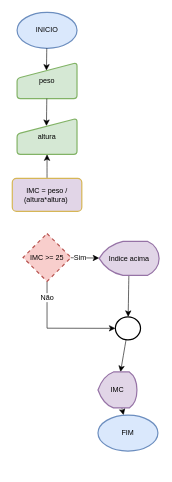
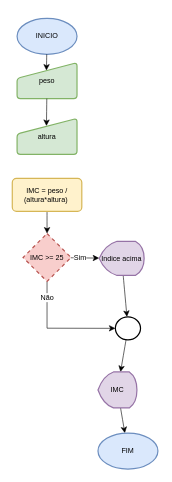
node "INICIO": moved (47, 30) -> (47, 36)
edge "IMC = peso / (altura*altura)" -> "altura": now "IMC = peso / (altura*altura)" -> "IMC >= 25"
node "IMC = peso / (altura*altura)": fillcolor #e1d5e7 -> #fff2cc
node "Indice acima": size 60x34 -> 45x34
node "FIM": moved (128, 434) -> (128, 452)
